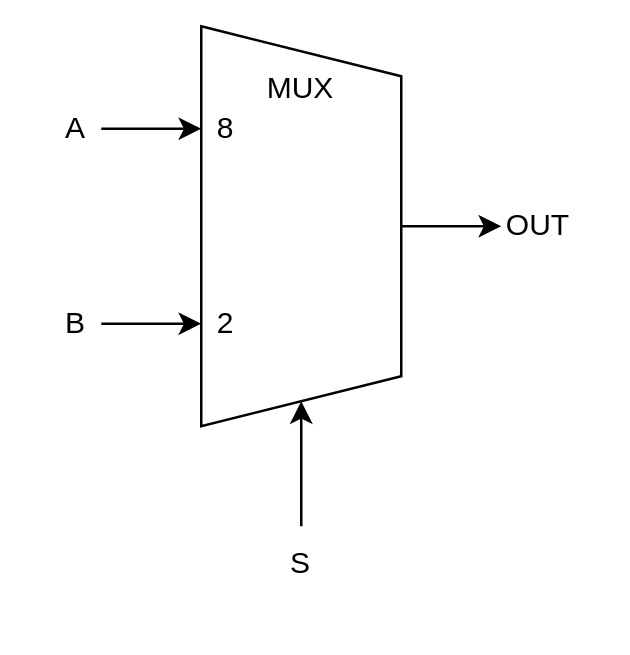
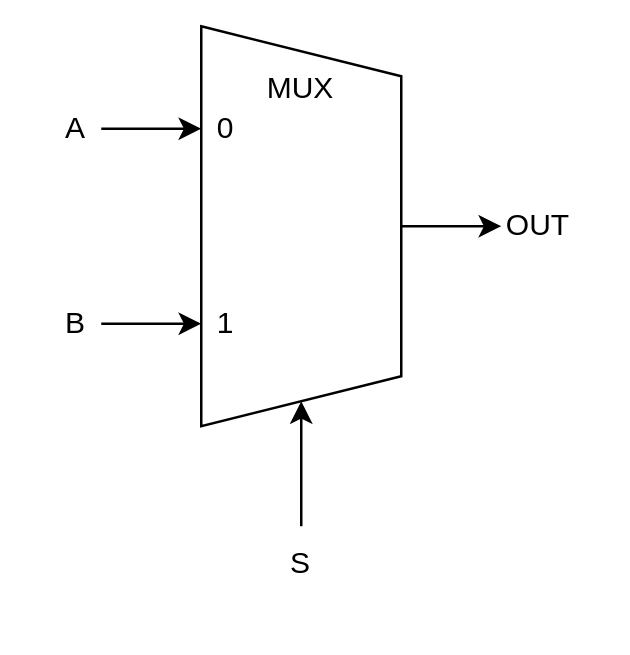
node "8": label "8" -> "0"
node "2": label "2" -> "1"
